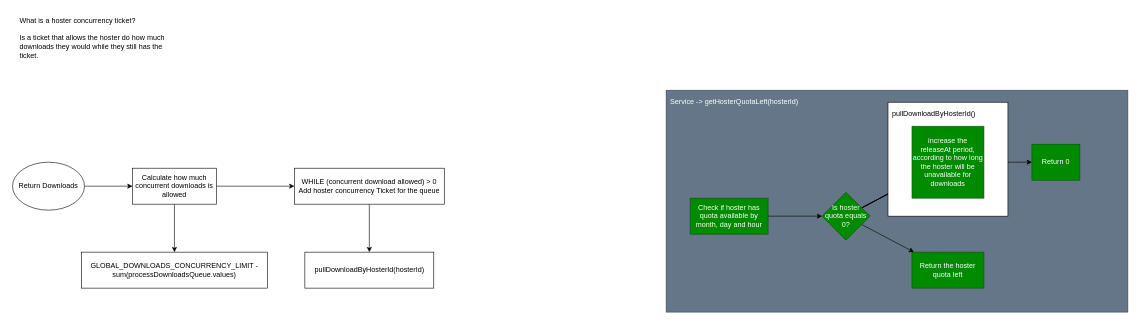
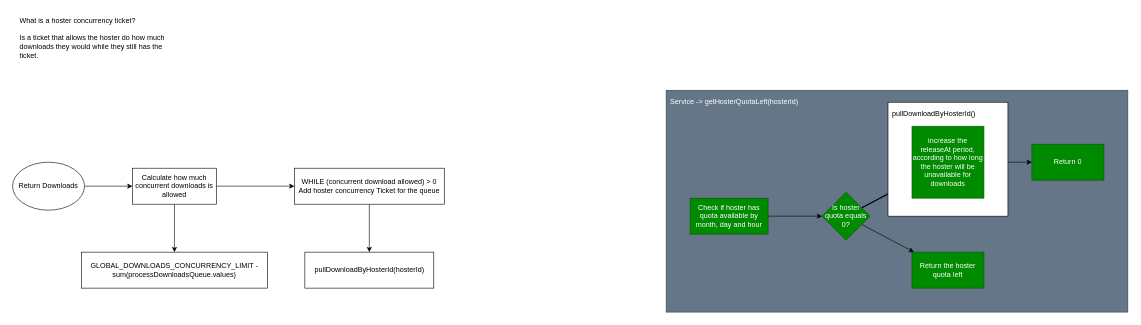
node "Return 0": size 48x36 -> 72x36
